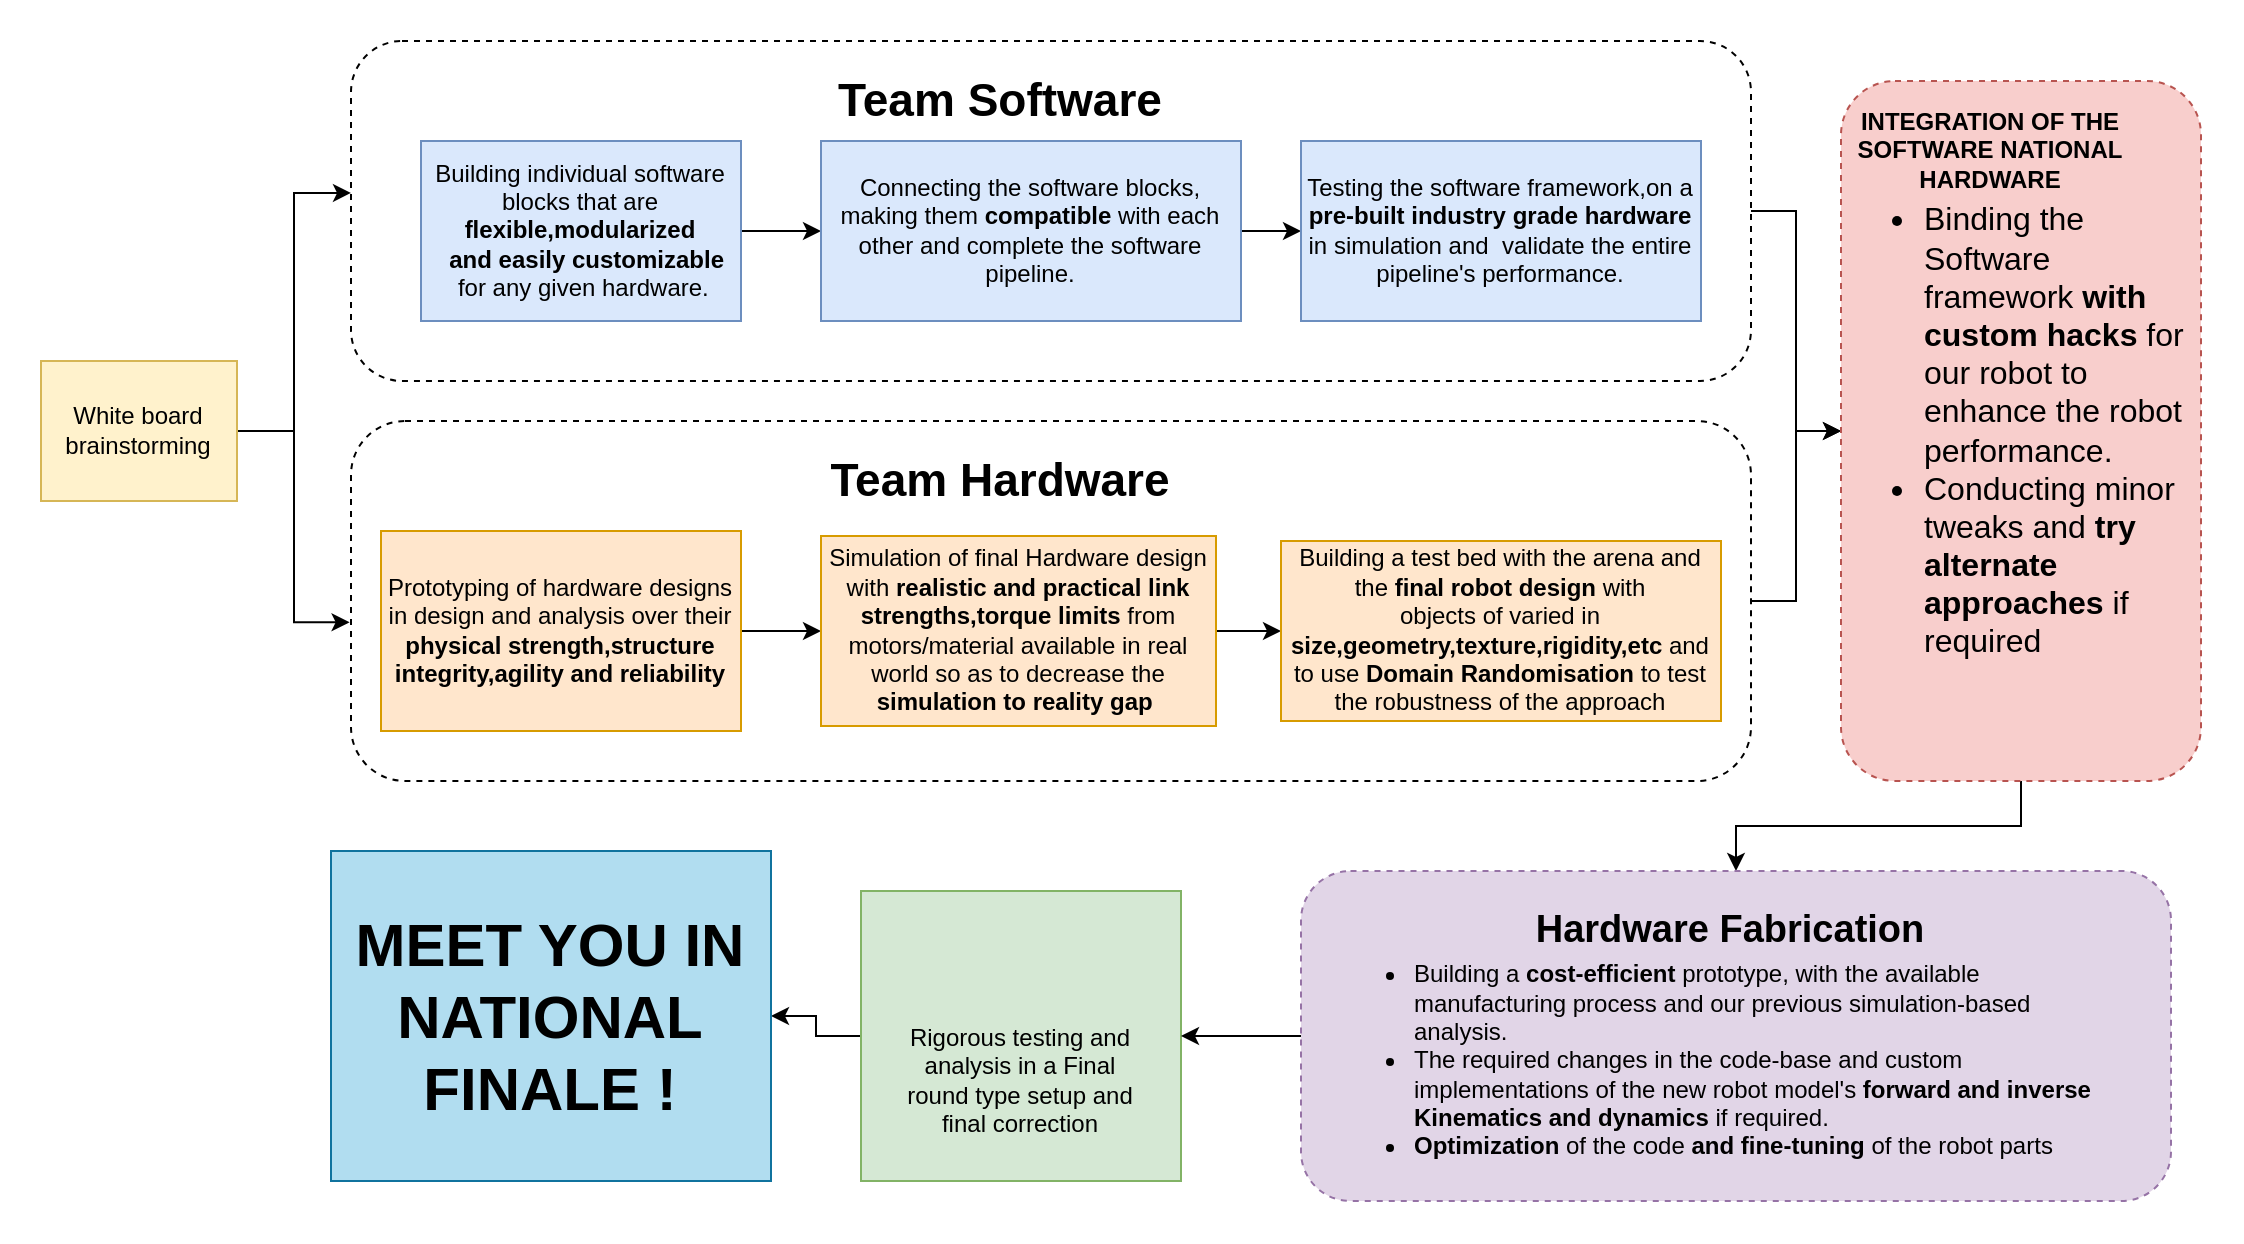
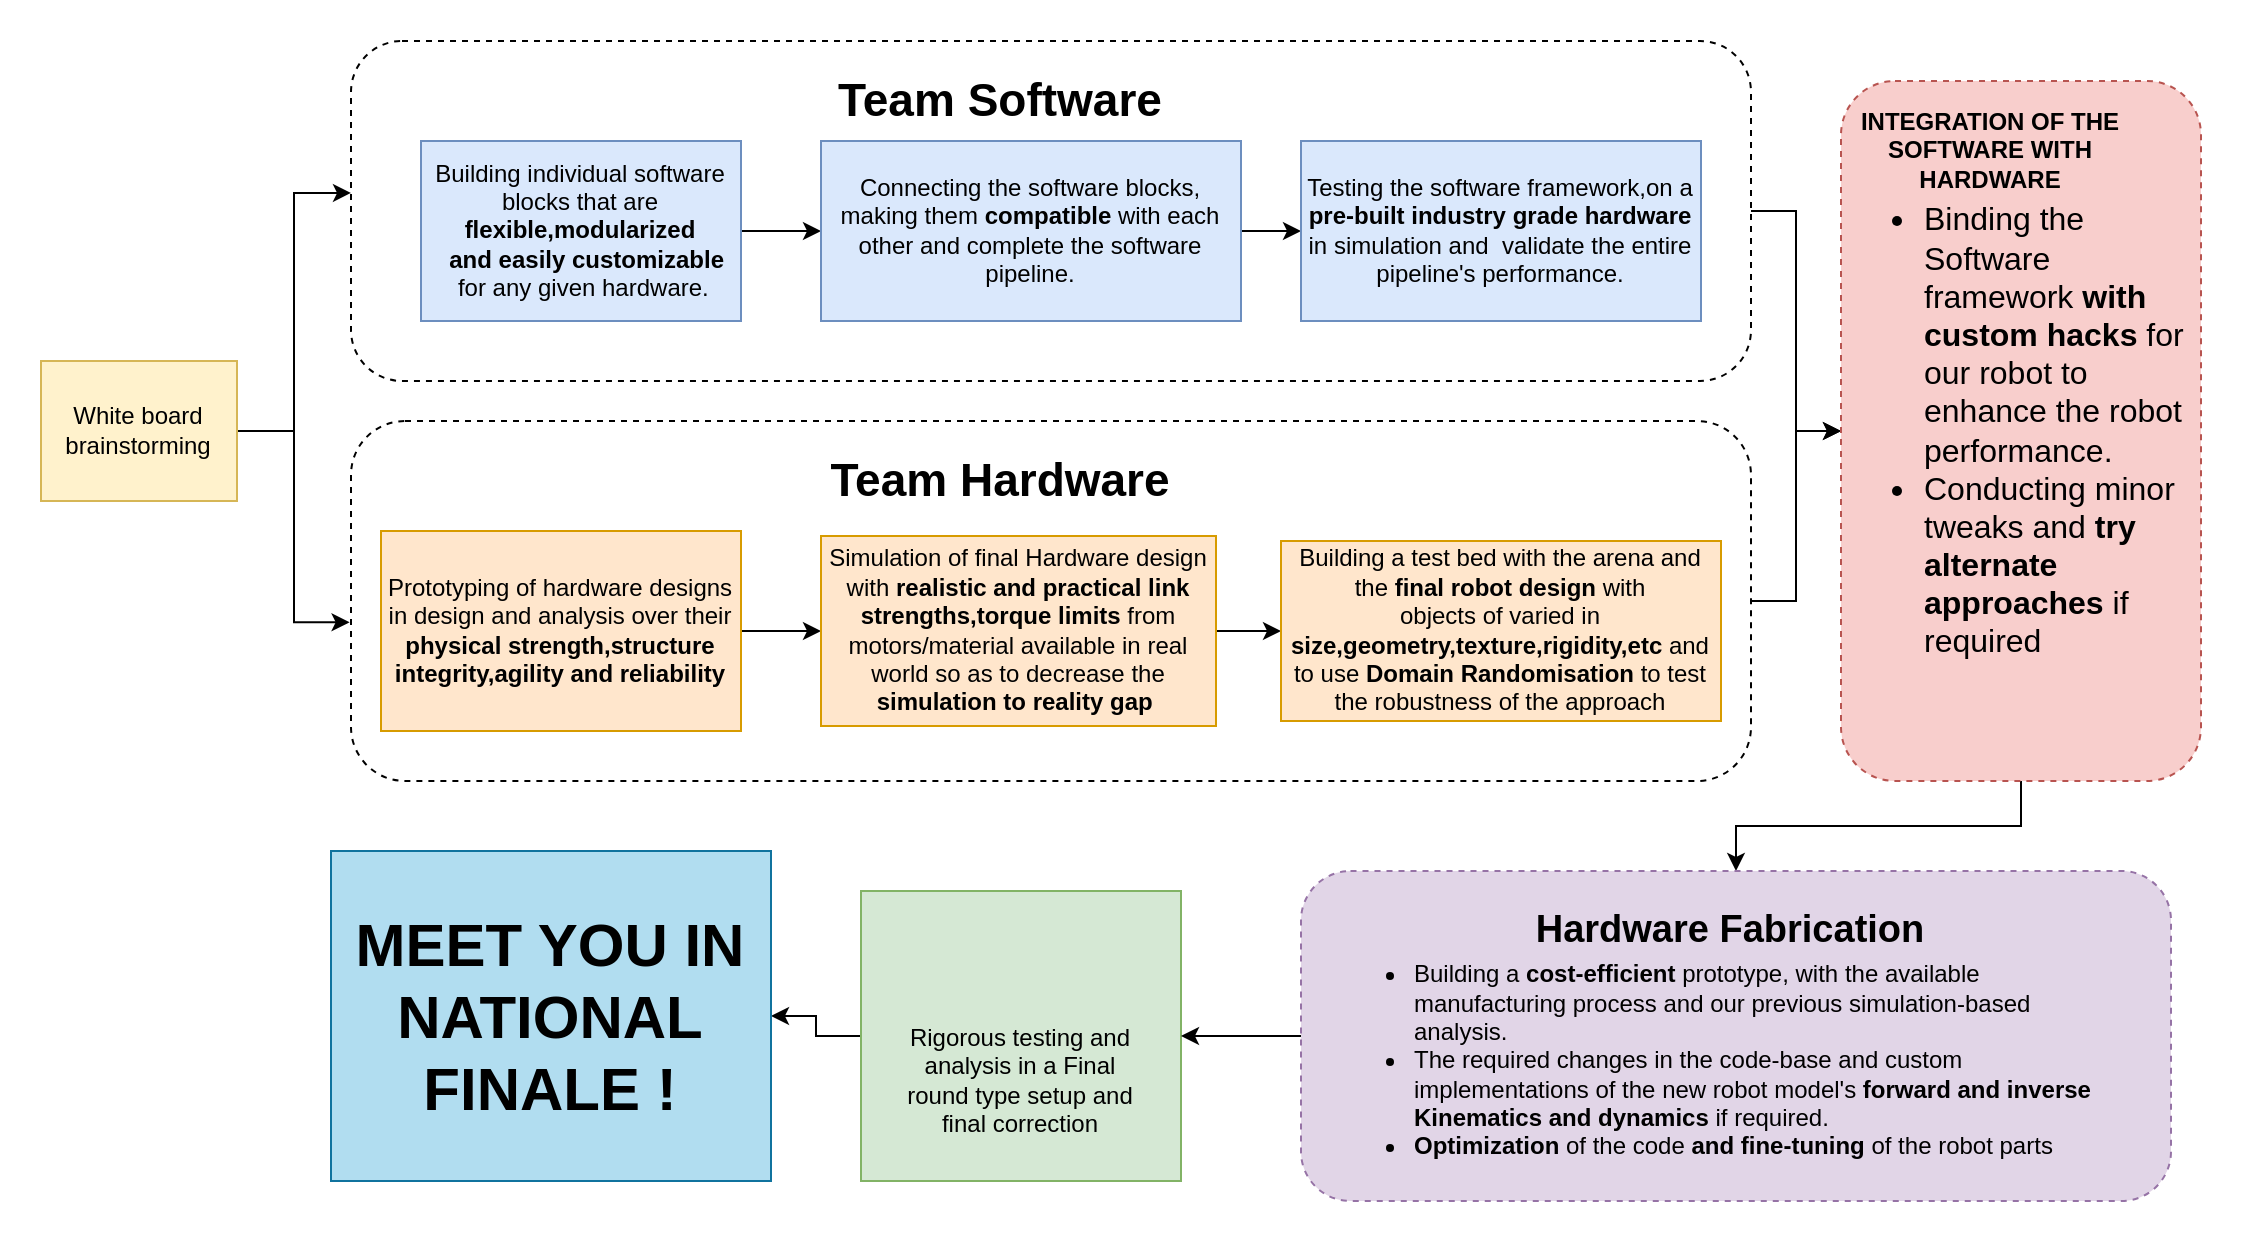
node "INTEGRATION OF THE SOFTWARE NATIONAL HARDWARE": label "INTEGRATION OF THE SOFTWARE NATIONAL HARDWARE" -> "INTEGRATION OF THE SOFTWARE WITH HARDWARE"
